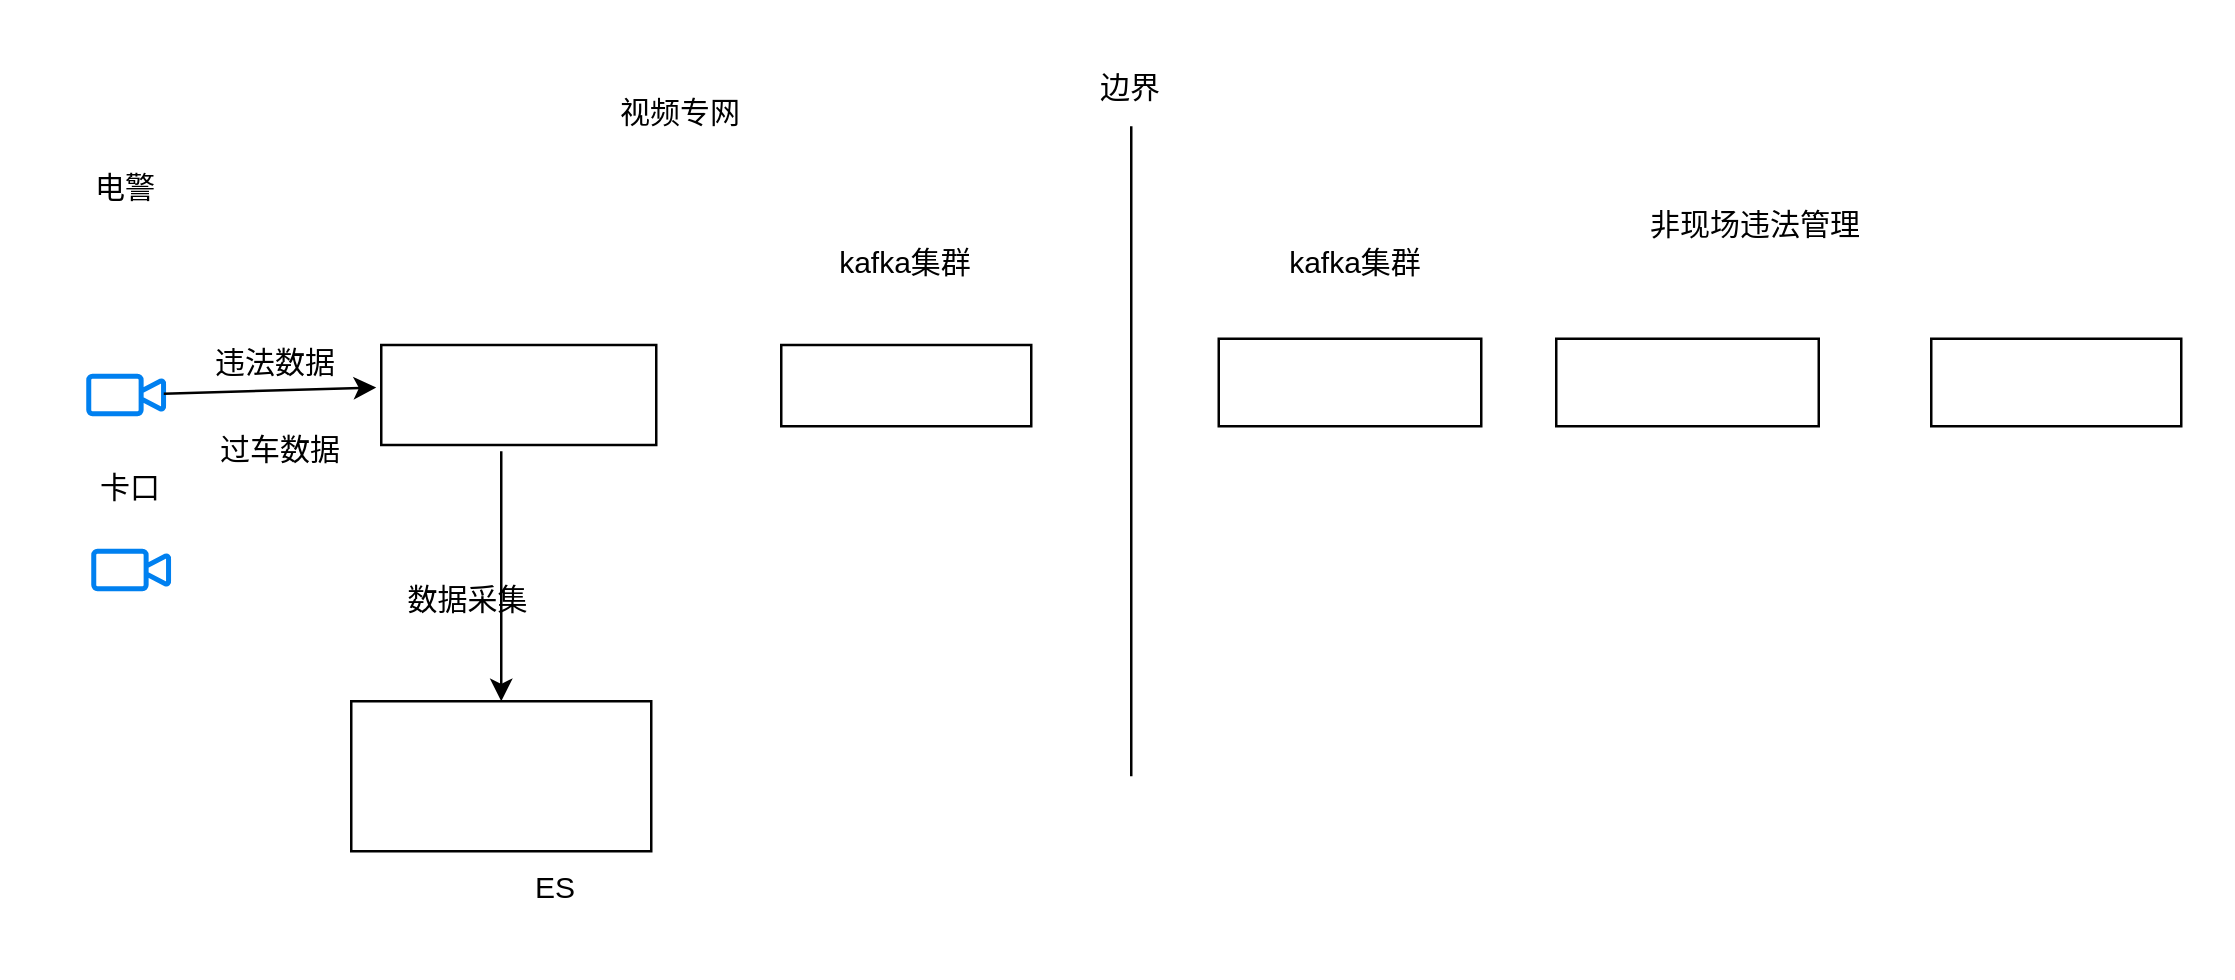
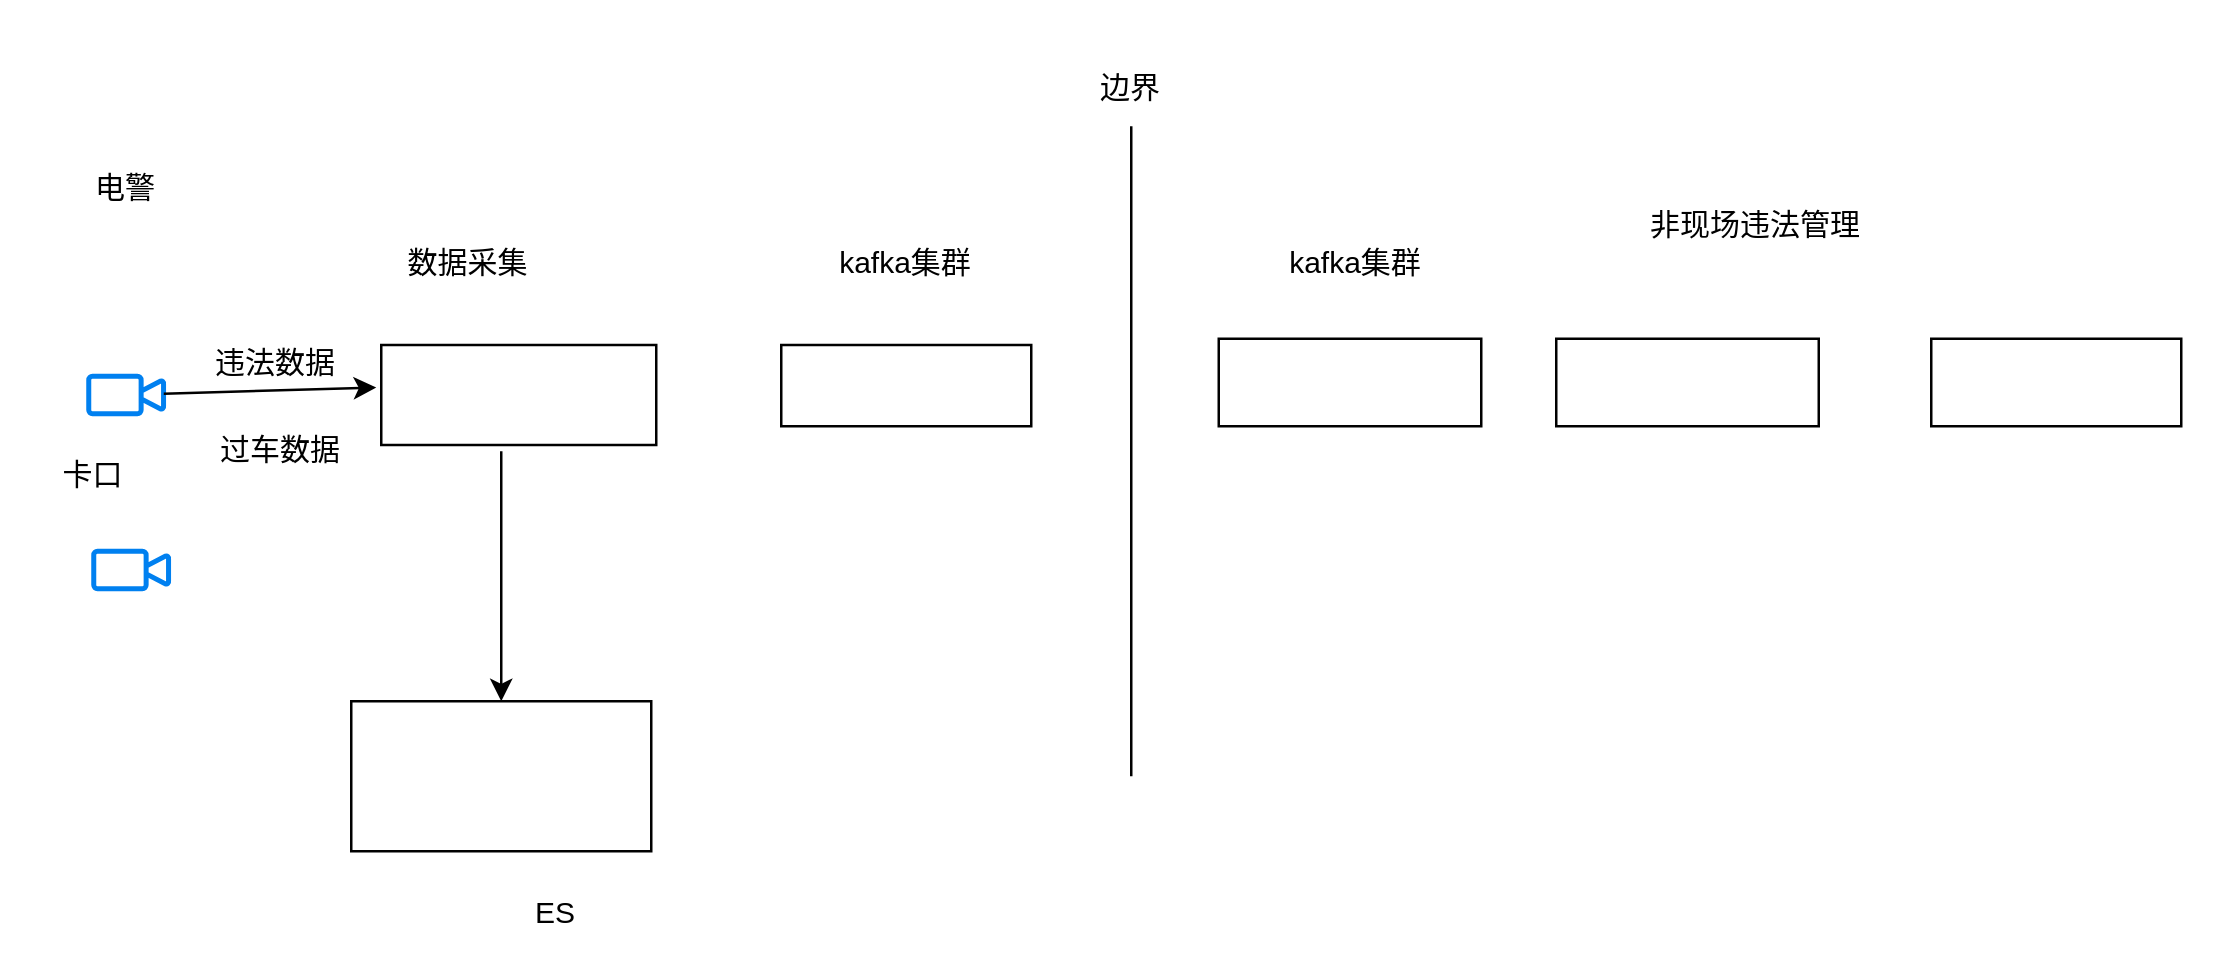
node "视频专网": removed
node "卡口": moved (131, 489) -> (94, 476)
node "数据采集": moved (469, 601) -> (469, 264)
node "ES": moved (556, 889) -> (556, 914)
